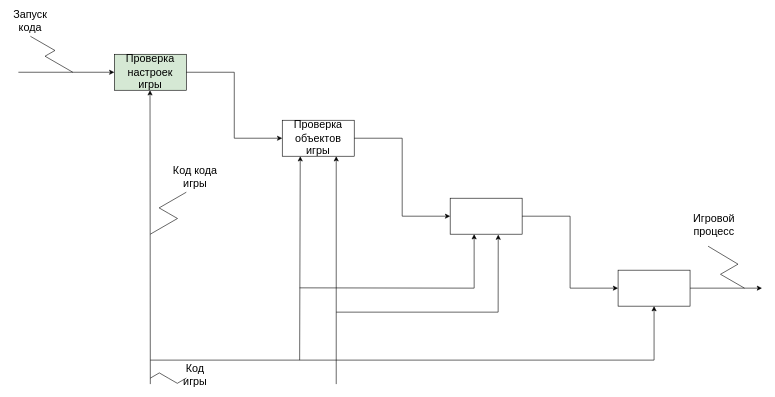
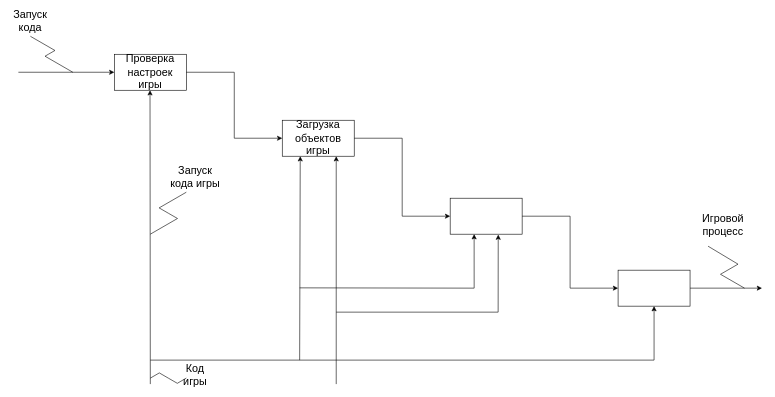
node "Проверка настроек игры": fillcolor #d5e8d4 -> #ffffff
node "Проверка объектов игры": label "Проверка объектов игры" -> "Загрузка объектов игры"
node "Код кода игры": label "Код кода игры" -> "Запуск кода игры"
node "Игровой процесс": moved (714, 225) -> (723, 225)
